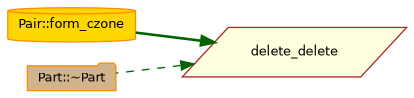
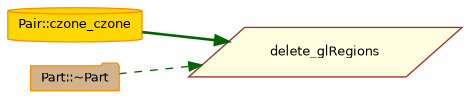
node "Pair::form_czone": label "Pair::form_czone" -> "Pair::czone_czone"
node "delete_delete": label "delete_delete" -> "delete_glRegions"
